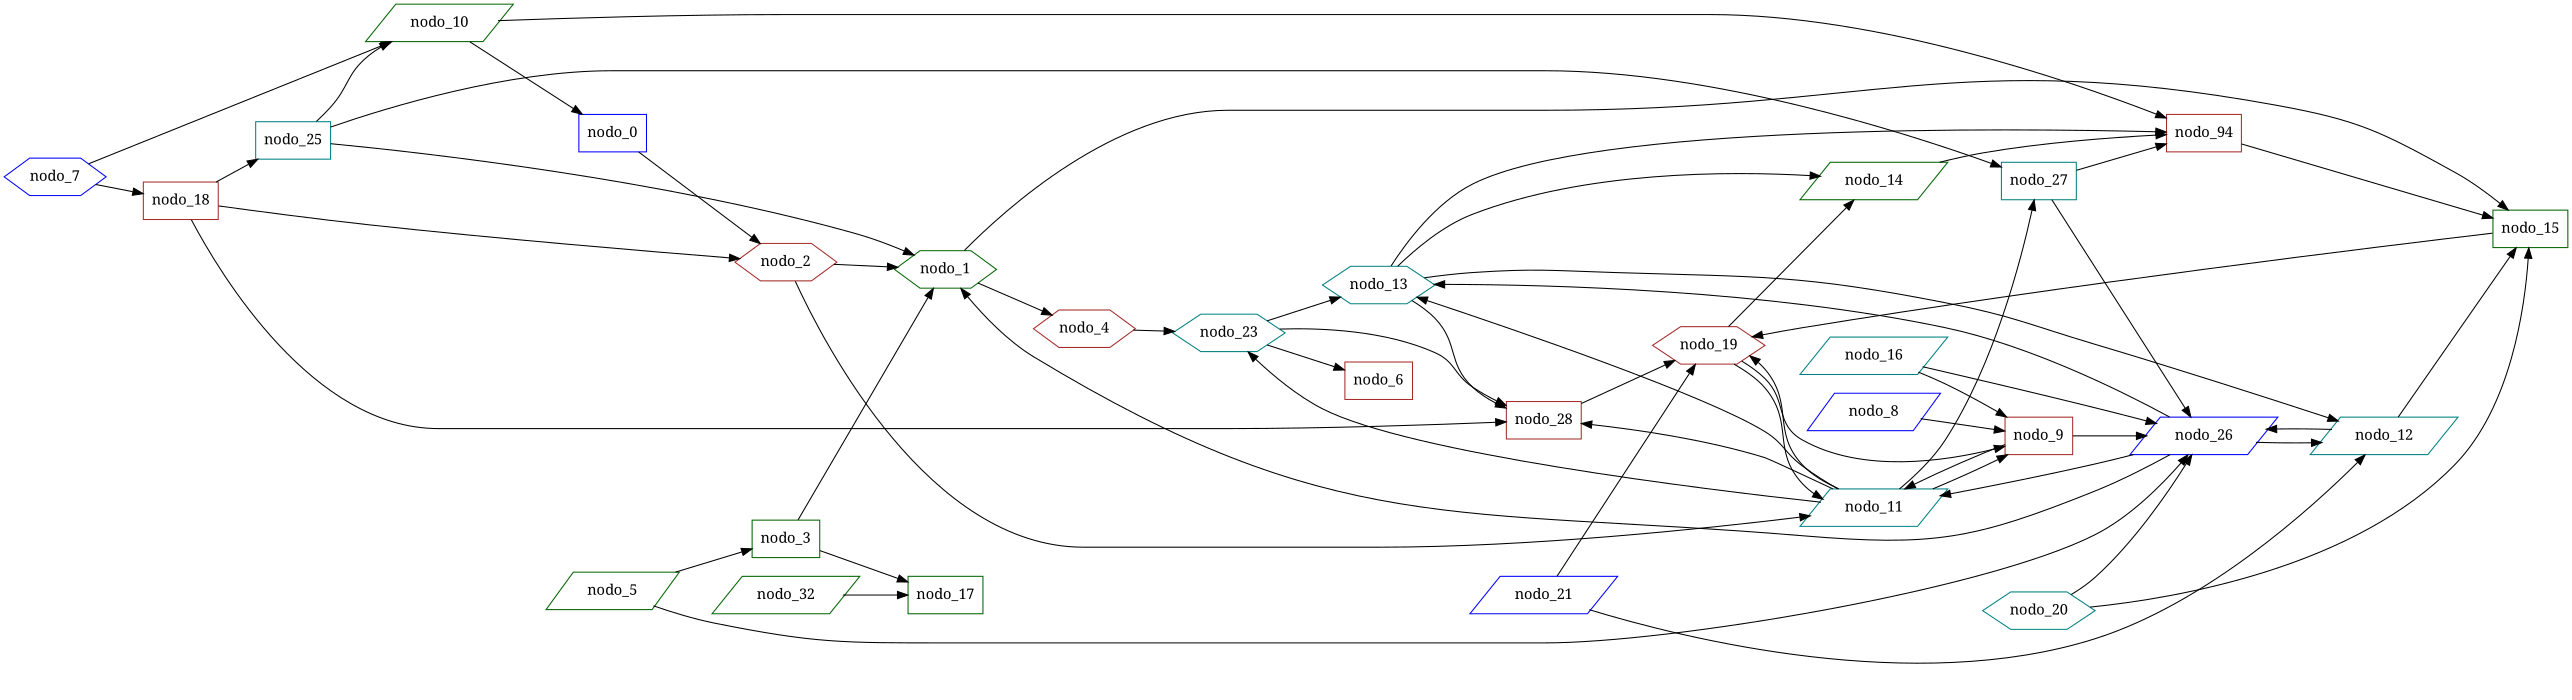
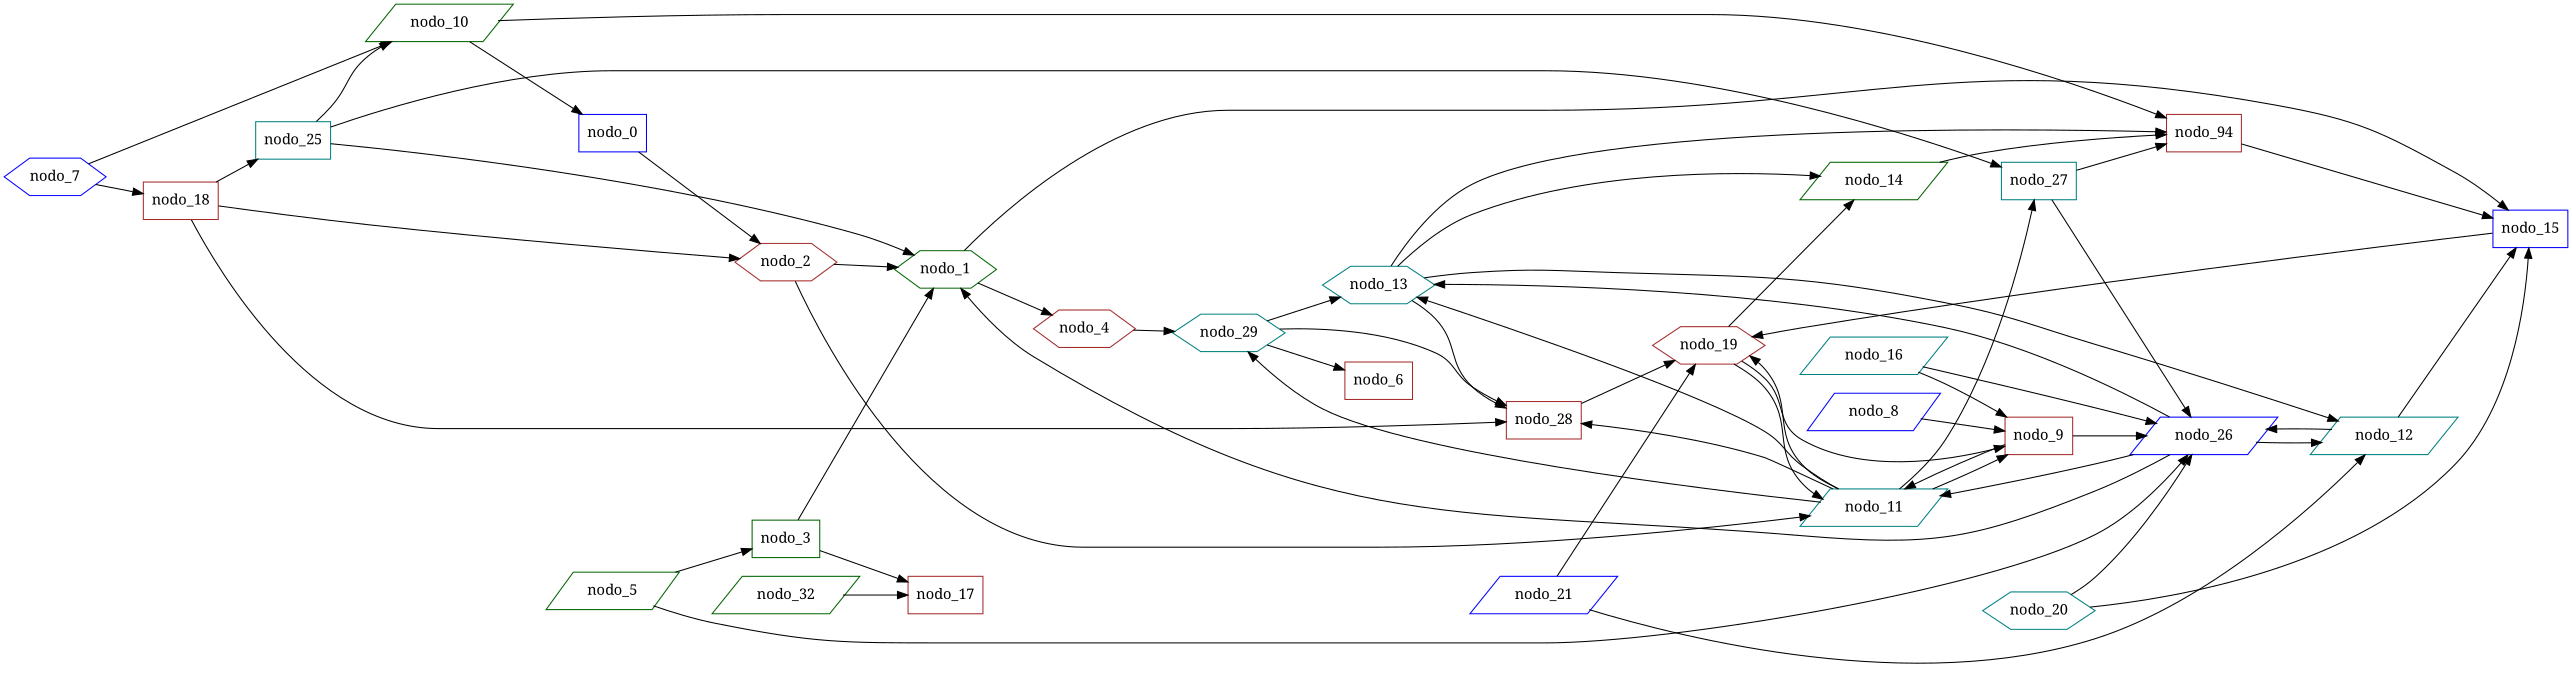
node "nodo_15": color darkgreen -> blue
node "nodo_23": label "nodo_23" -> "nodo_29"
node "nodo_17": color darkgreen -> brown
